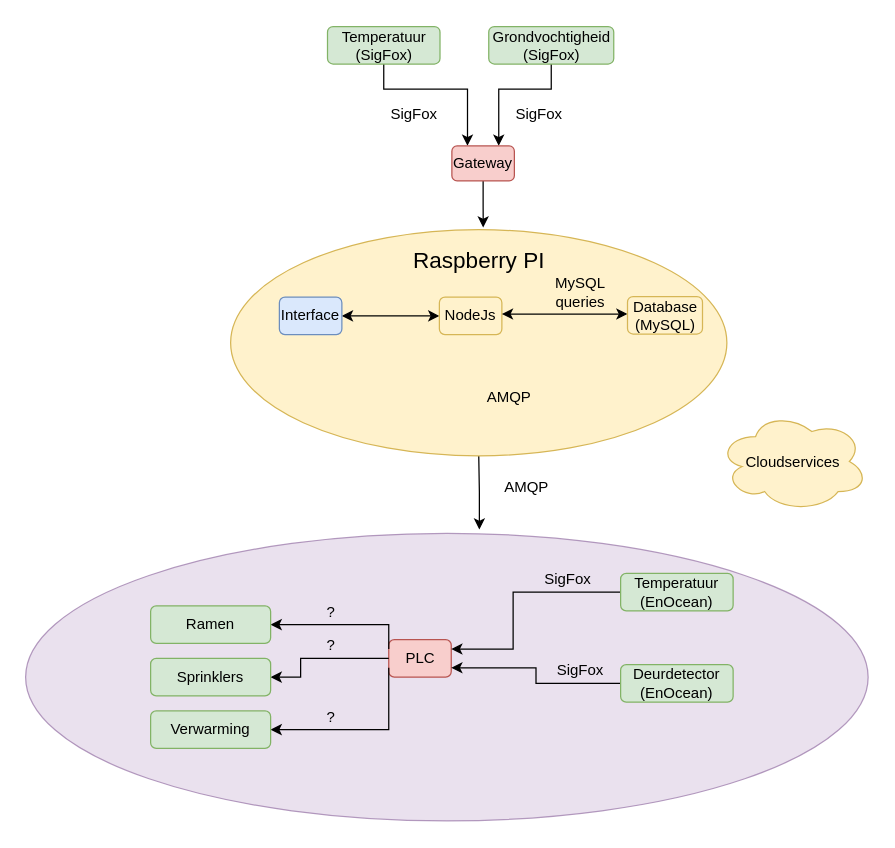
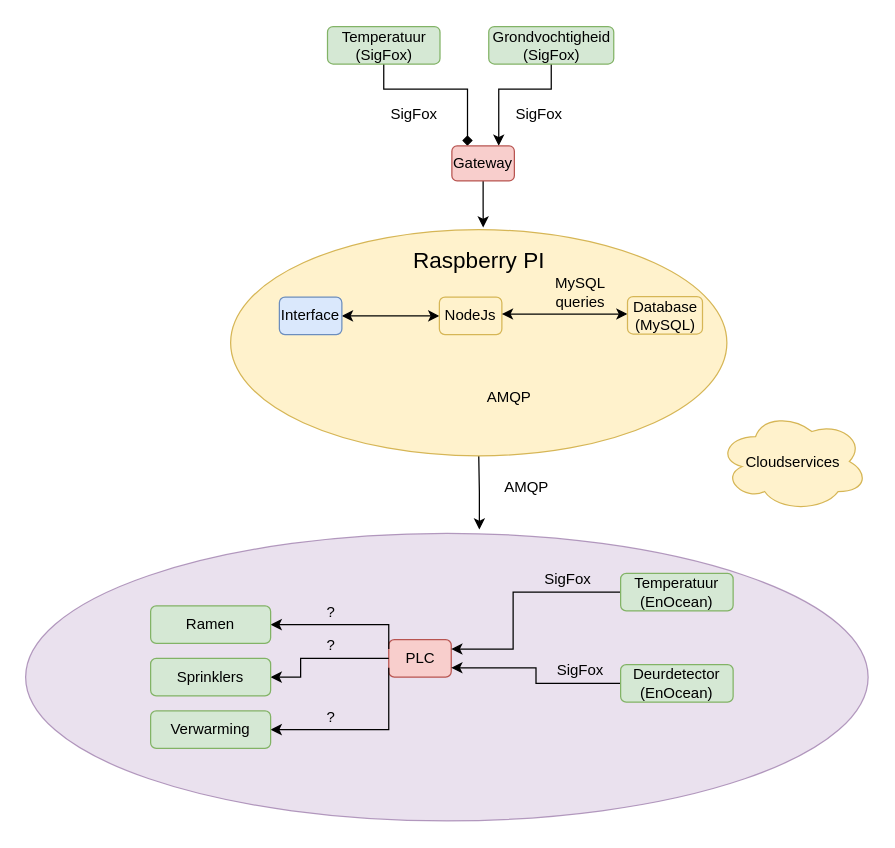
edge "Temperatuur (SigFox)" -> "Gateway": arrowhead classic -> diamond
